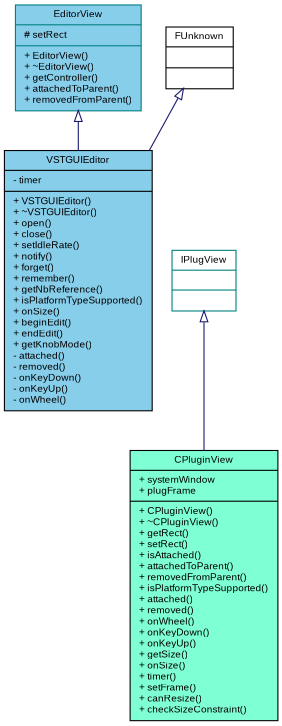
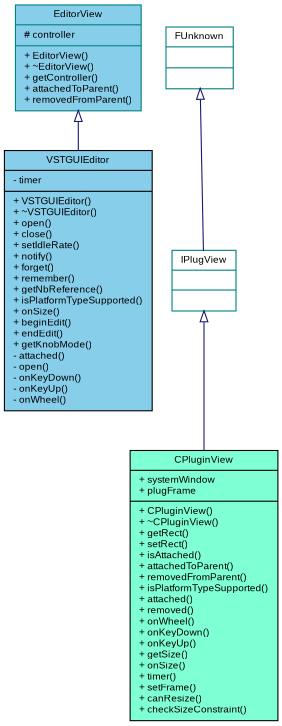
node "EditorView": text "# setRect" -> "# controller"
node "FUnknown": color black -> teal
edge "VSTGUIEditor" -> "FUnknown": now "IPlugView" -> "FUnknown"
node "VSTGUIEditor": text "- removed()" -> "- open()"
